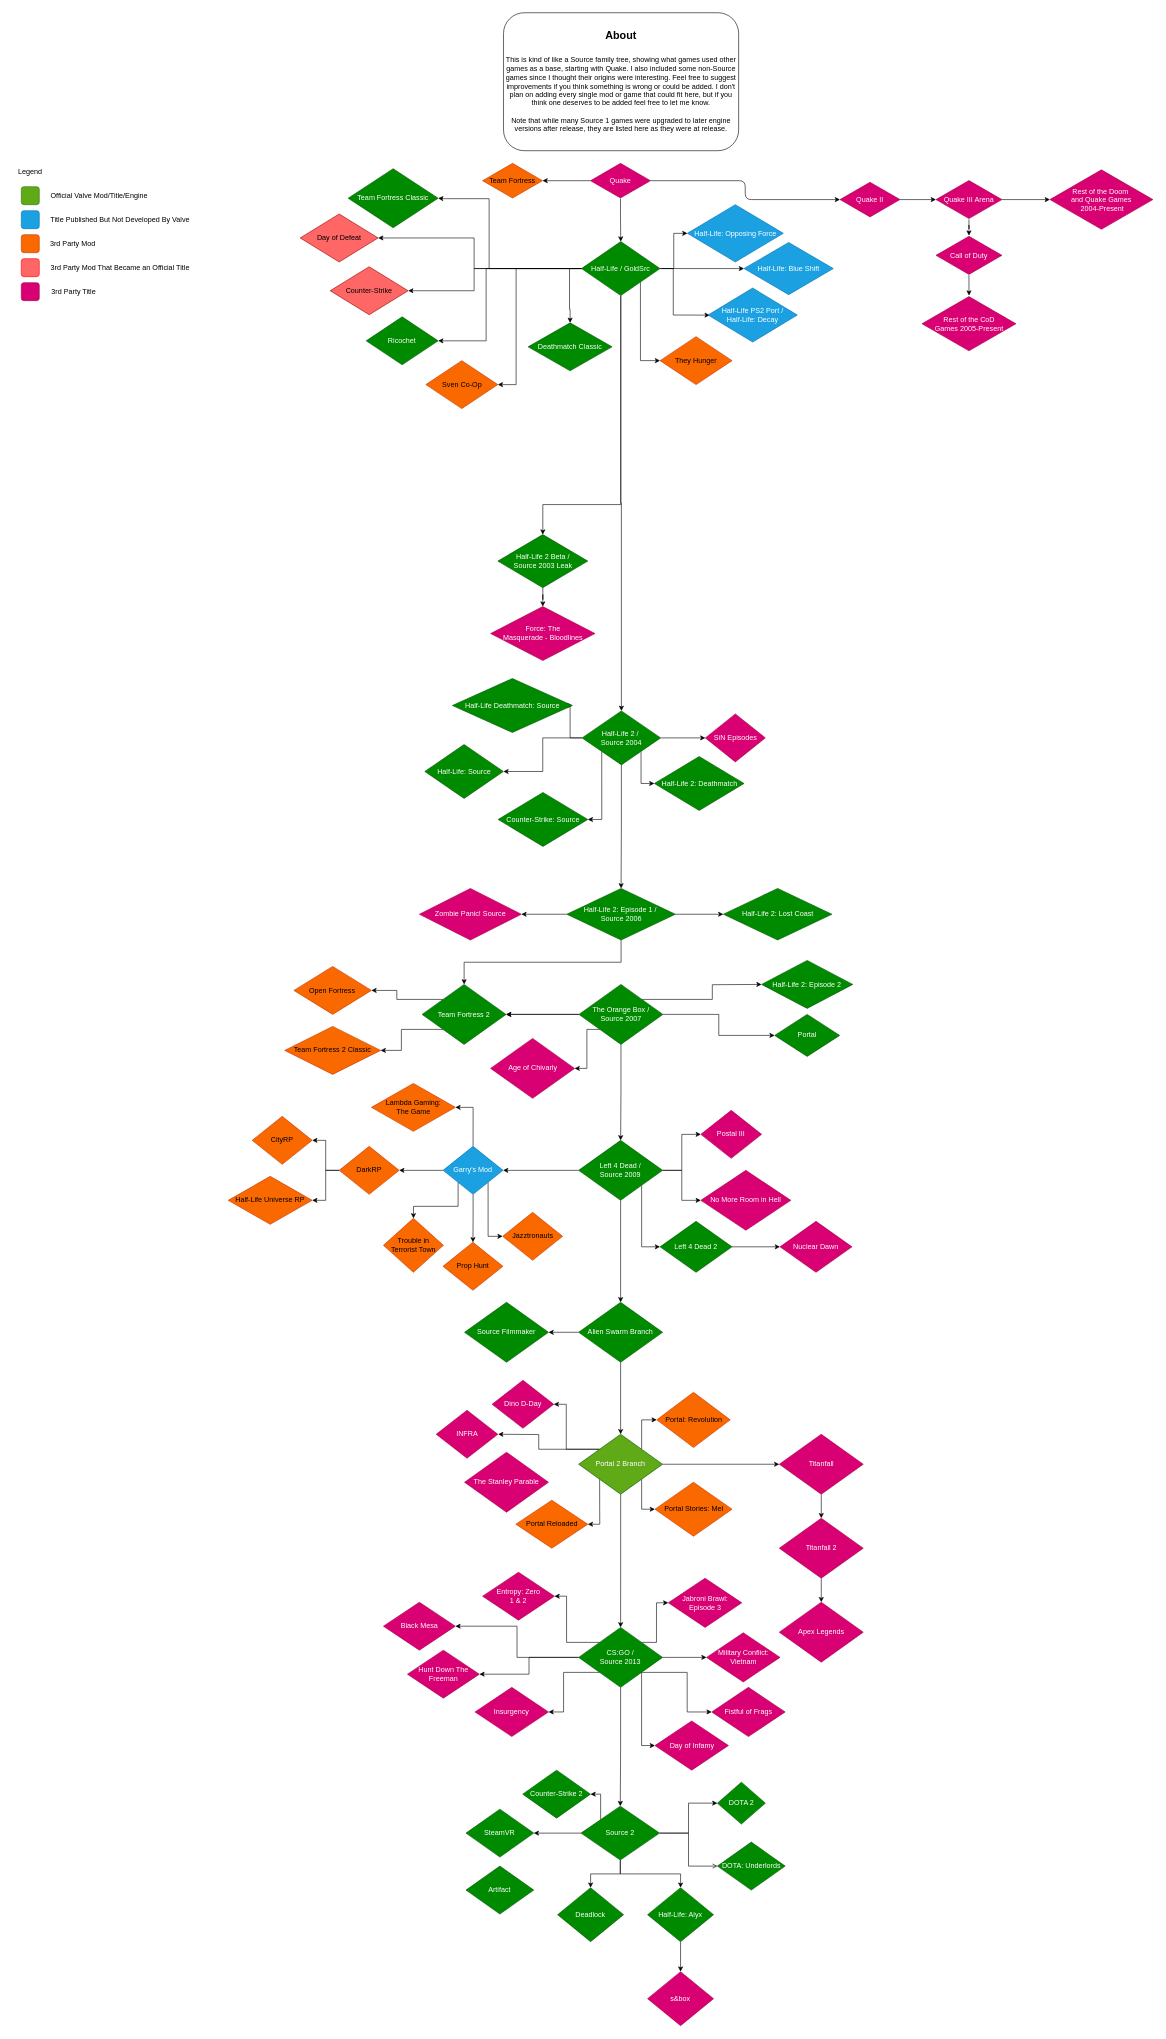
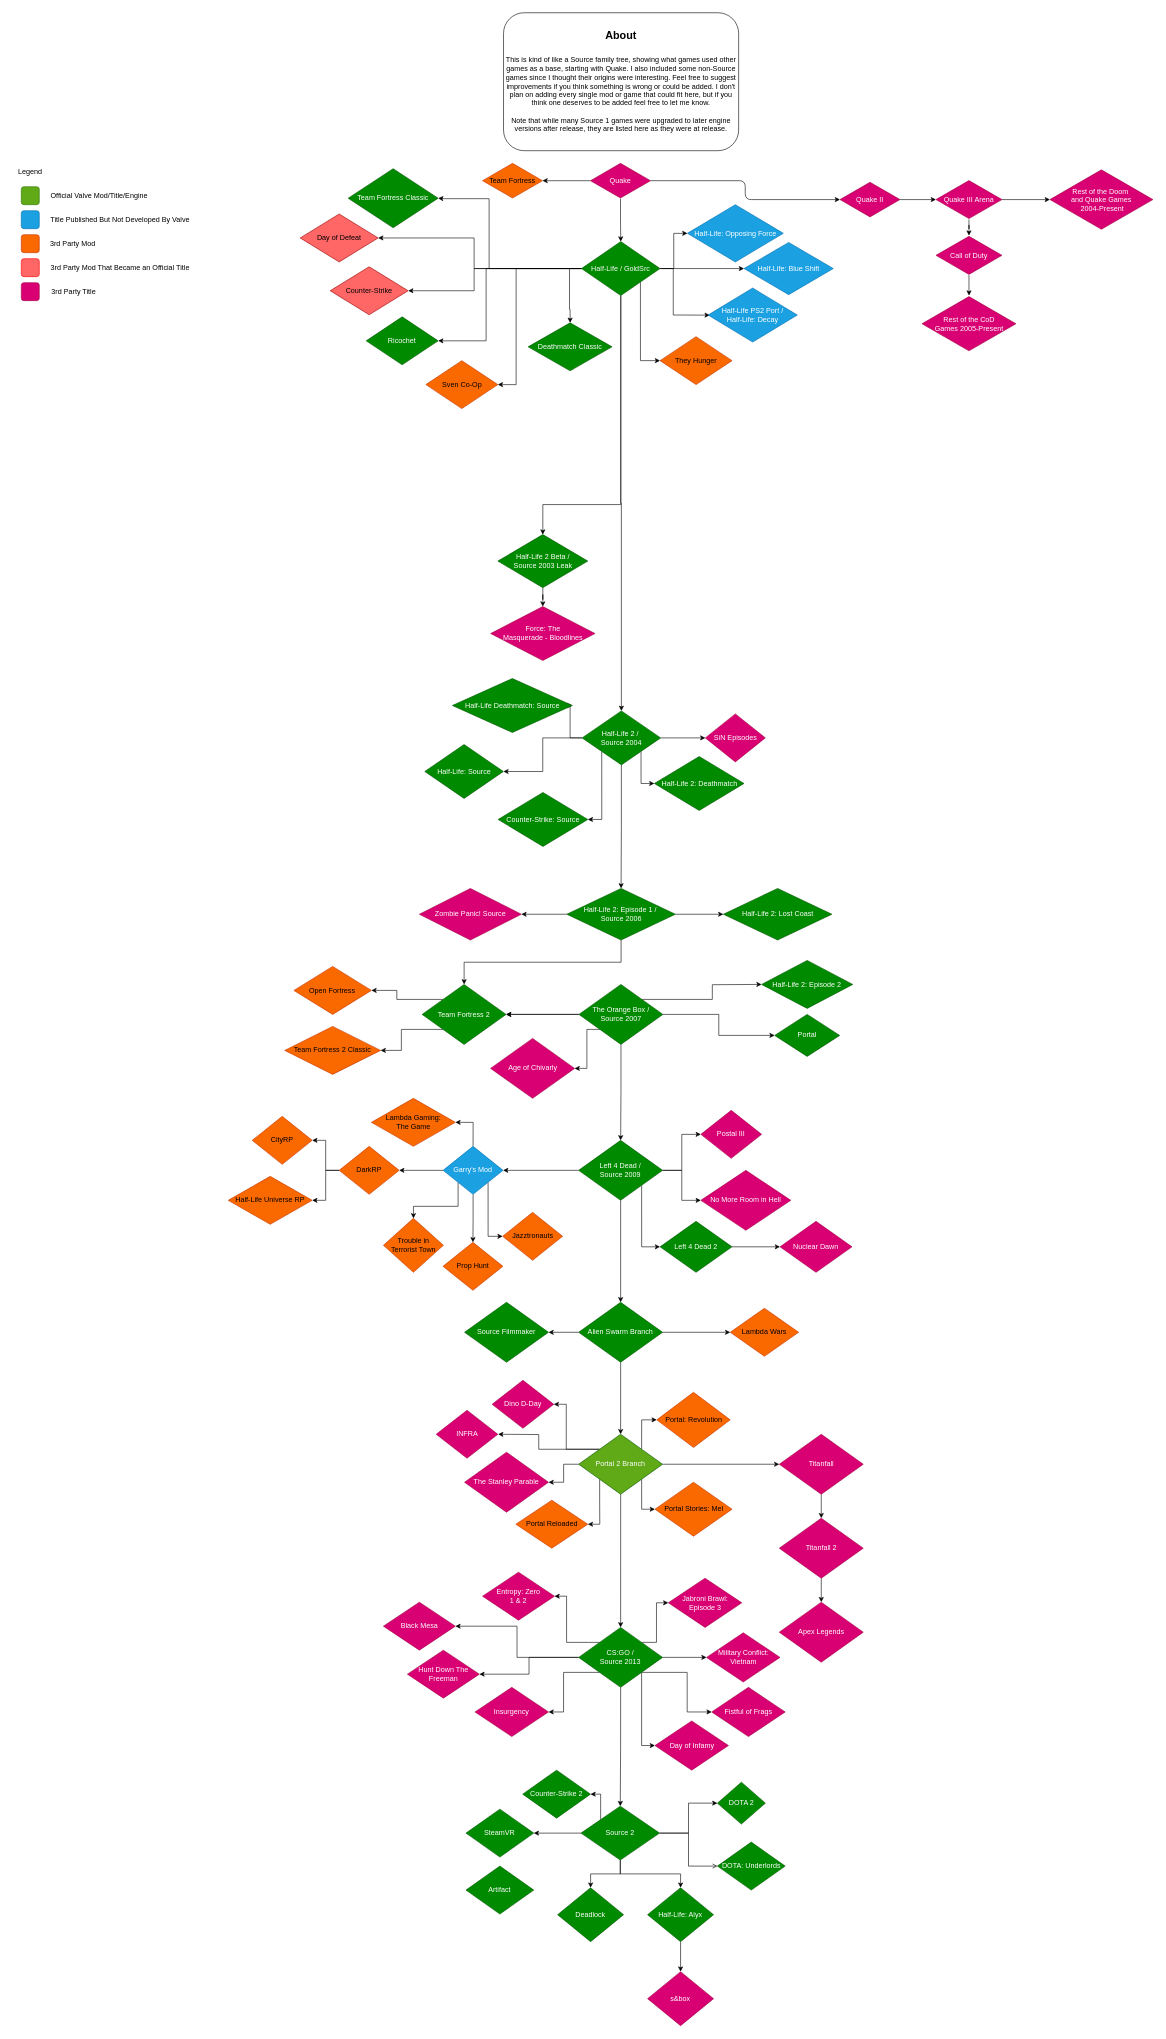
node "Lambda Gaming: The Game": moved (414, 1107) -> (414, 1122)
edge "Alien Swarm Branch" -> "Lambda Wars": added
node "Lambda Wars": added
edge "Portal 2 Branch" -> "The Stanley Parable": added
